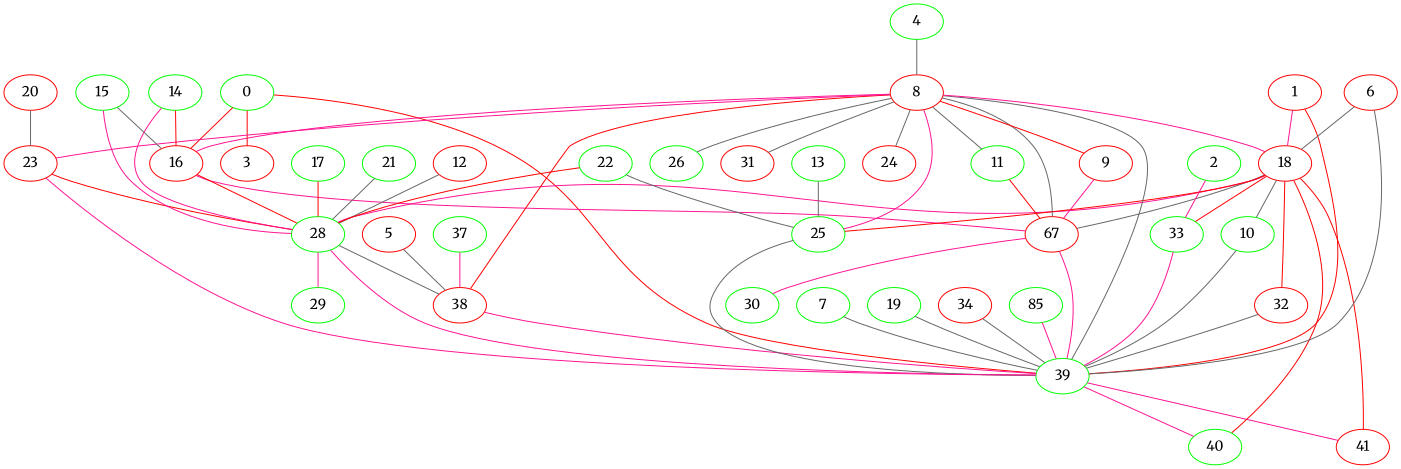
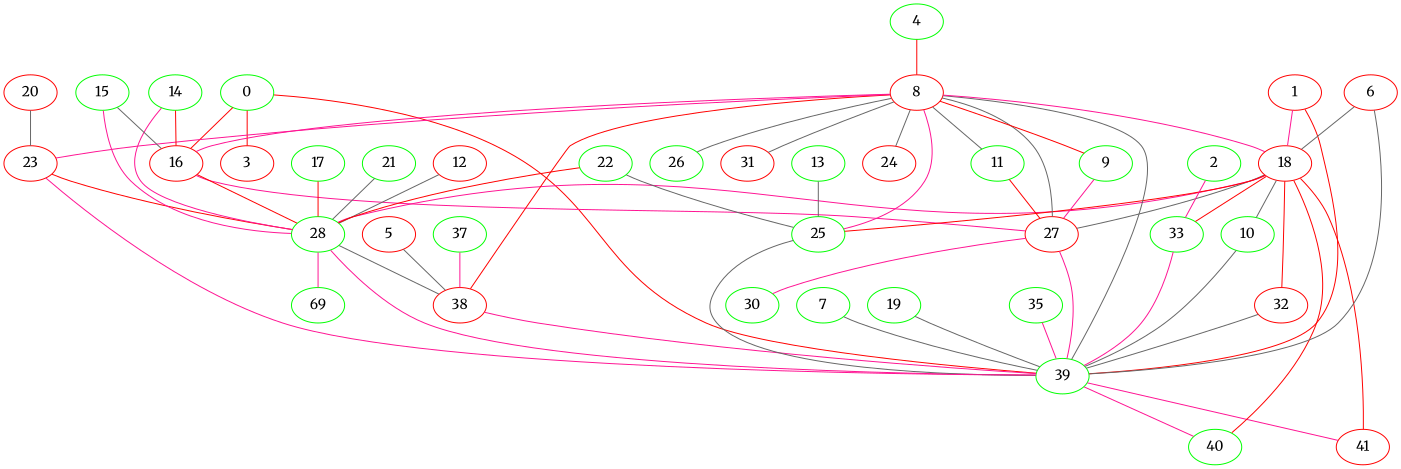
edge "4" -- "8": color gray40 -> red
node "9": color red -> green
node "67": label "67" -> "27"
node "29": label "29" -> "69"
node "34": removed
node "85": label "85" -> "35"
